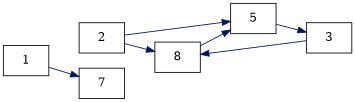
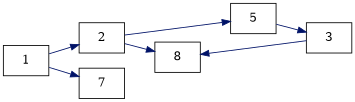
edge "8" -> "5": removed
edge "1" -> "2": added
